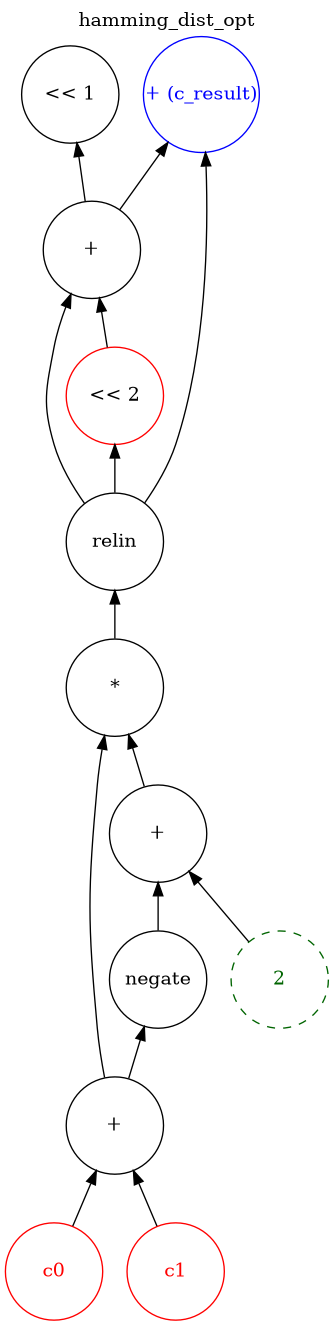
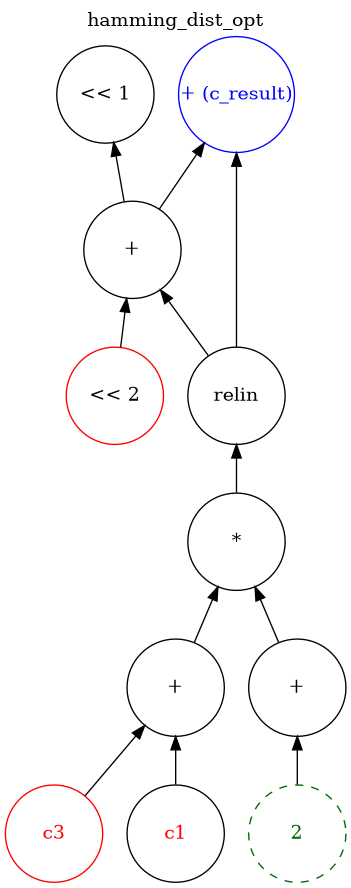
edge "relin" -> "<< 2": removed
node "negate": removed
node "c0": label "c0" -> "c3"
node "c1": color red -> black
